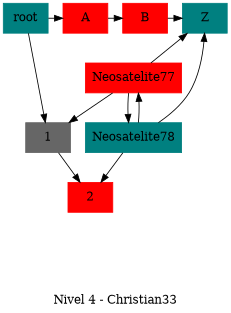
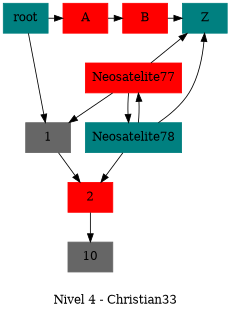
node "10": added
